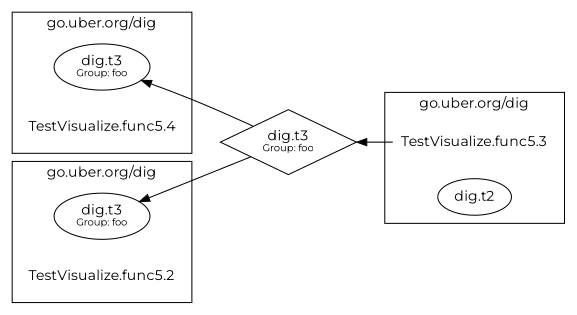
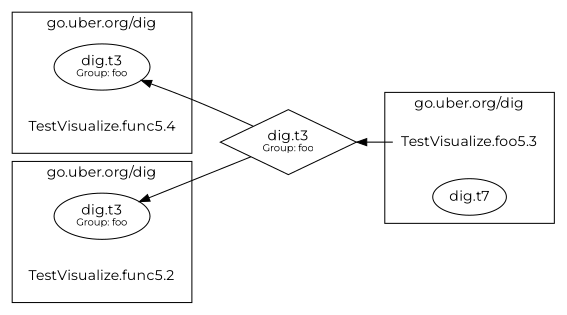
node "TestVisualize.func5.3": label "TestVisualize.func5.3" -> "TestVisualize.foo5.3"
node "dig.t2": label "dig.t2" -> "dig.t7"
